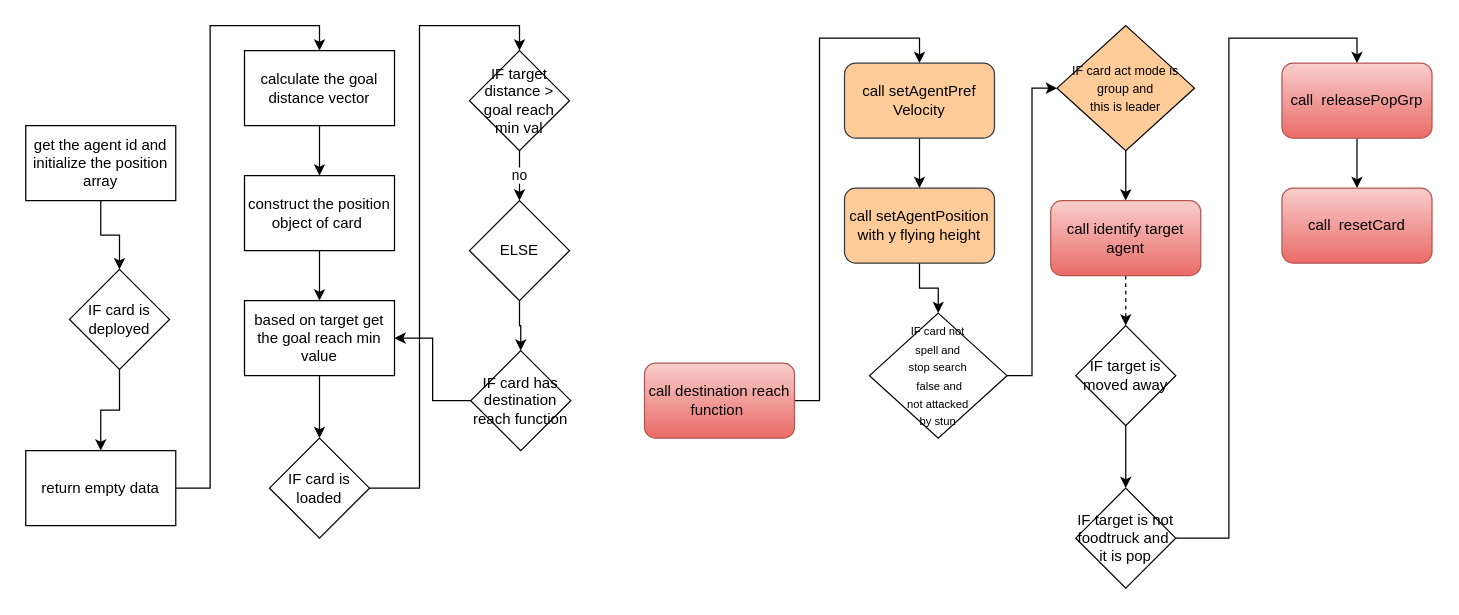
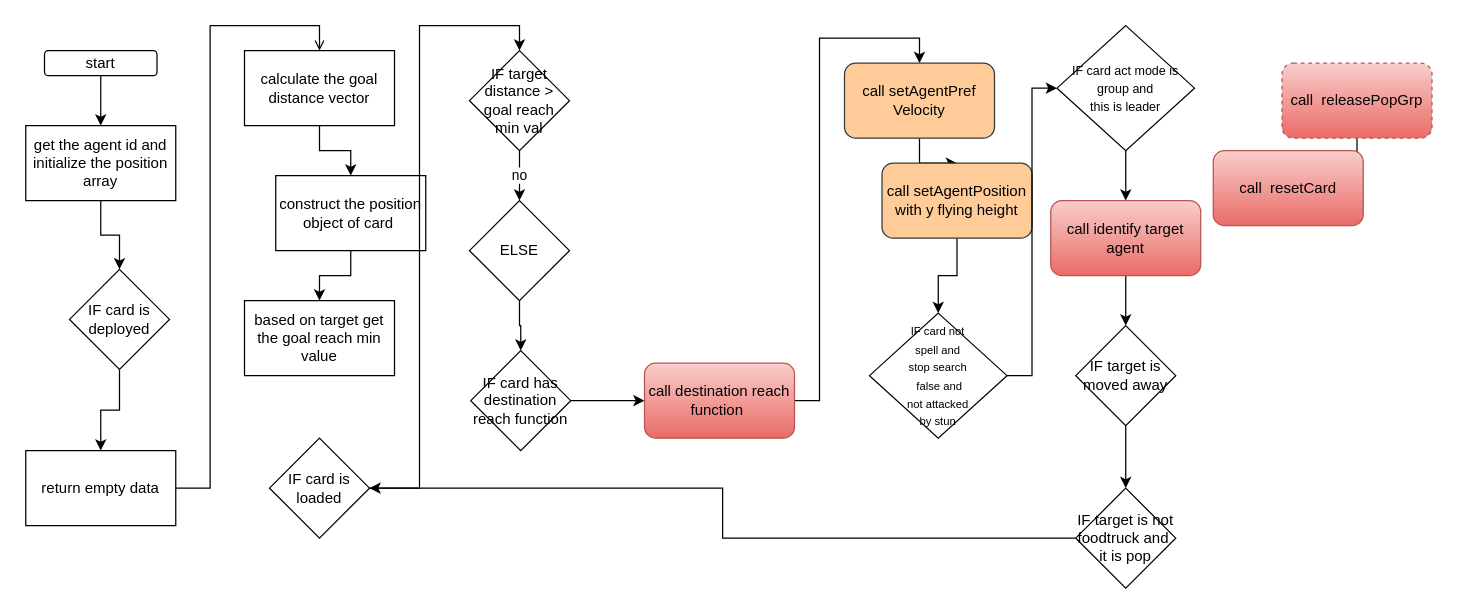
edge "return empty data" -> "calculate the goal distance vector": arrowhead classic -> open
node "start": added
node "IF card act mode is group and this is leader": fillcolor #ffcc99 -> #ffffff
edge "start" -> "get the agent id and initialize the position array": added
node "call releasePopGrp": style solid -> dashed
node "construct the position object of card": moved (319, 213) -> (351, 213)
node "call setAgentPosition with y flying height": moved (919, 226) -> (957, 201)
node "call resetCard": moved (1357, 226) -> (1288, 188)
edge "IF target is not foodtruck and it is pop" -> "call releasePopGrp": now "IF target is not foodtruck and it is pop" -> "IF card is loaded"
edge "call identify target agent" -> "IF target is moved away": style dashed -> solid
edge "IF card has destination reach function" -> "based on target get the goal reach min value": now "IF card has destination reach function" -> "call destination reach function"
edge "based on target get the goal reach min value" -> "IF card is loaded": removed
